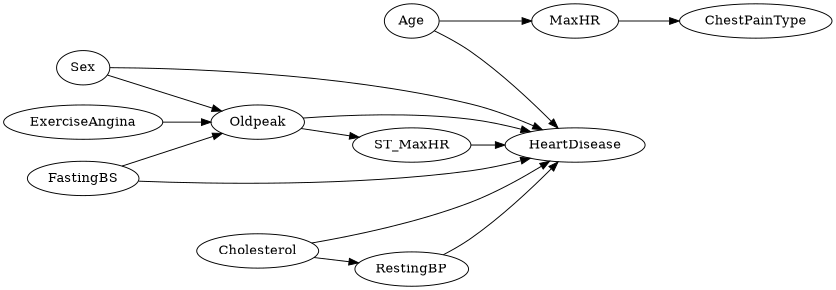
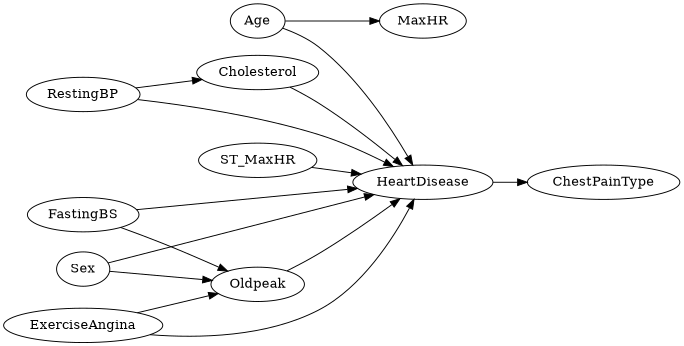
edge "MaxHR" -> "ChestPainType": now "HeartDisease" -> "ChestPainType"
edge "Oldpeak" -> "ST_MaxHR": removed
edge "Cholesterol" -> "RestingBP": reversed
edge "ExerciseAngina" -> "HeartDisease": added
